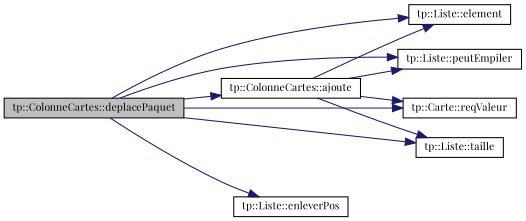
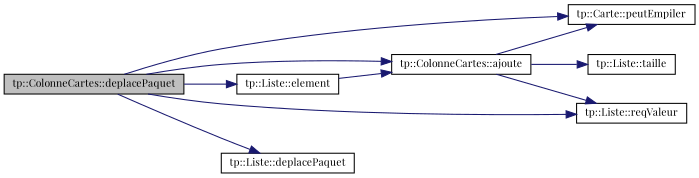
edge "tp::ColonneCartes::ajoute" -> "tp::Liste::element": reversed
node "tp::Liste::peutEmpiler": label "tp::Liste::peutEmpiler" -> "tp::Carte::peutEmpiler"
node "tp::Carte::reqValeur": label "tp::Carte::reqValeur" -> "tp::Liste::reqValeur"
edge "tp::ColonneCartes::deplacePaquet" -> "tp::Liste::taille": removed
node "tp::Liste::enleverPos": label "tp::Liste::enleverPos" -> "tp::Liste::deplacePaquet"
